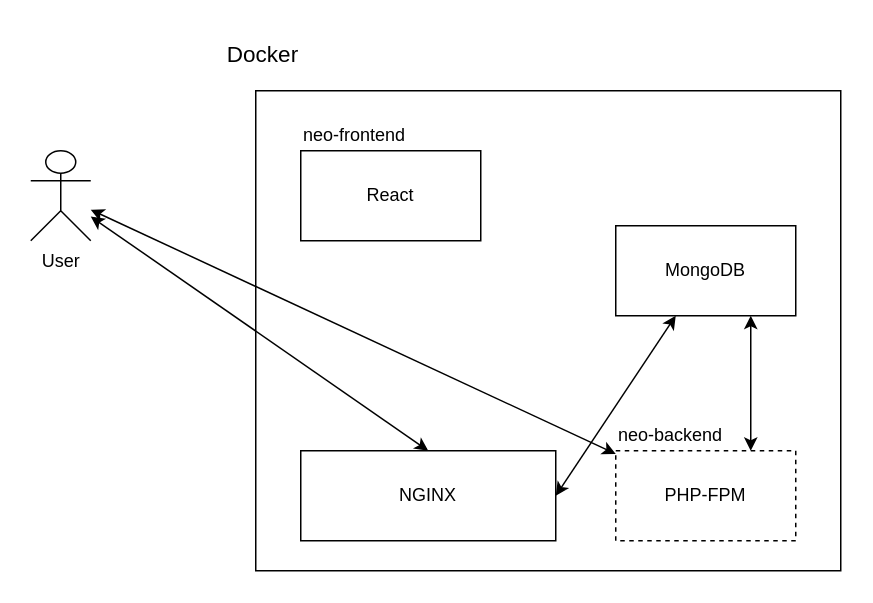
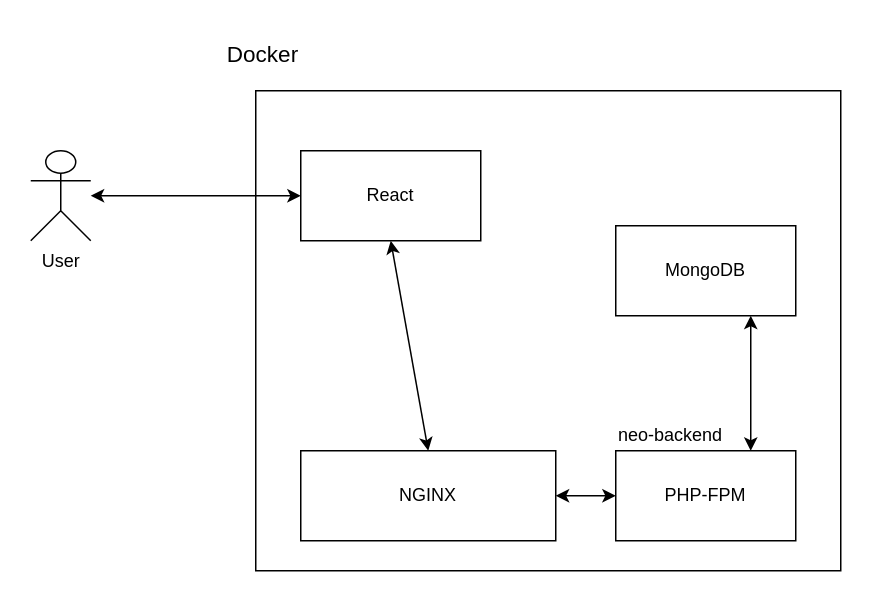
node "neo-frontend": removed
edge "User" -- "PHP-FPM": now "User" -- "React"
edge "User" -- "NGINX": now "React" -- "NGINX"
edge "MongoDB" -- "NGINX": now "PHP-FPM" -- "NGINX"
node "PHP-FPM": style dashed -> solid
